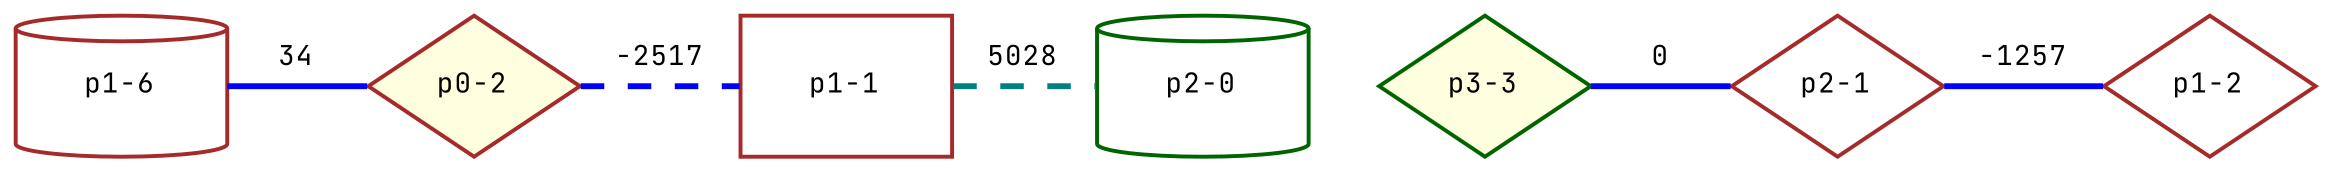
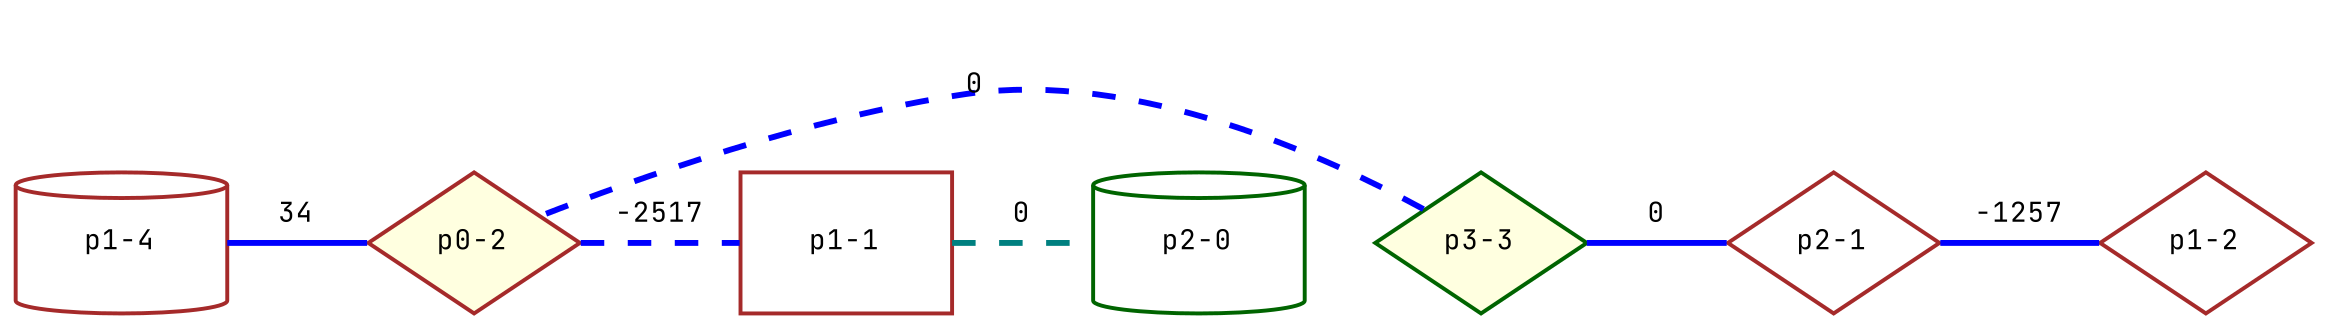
edge "p1-1" -- "p2-0": label "5028" -> "0"
node "p1-6": label "p1-6" -> "p1-4"
edge "p0-2" -- "p3-3": added, label "0"
